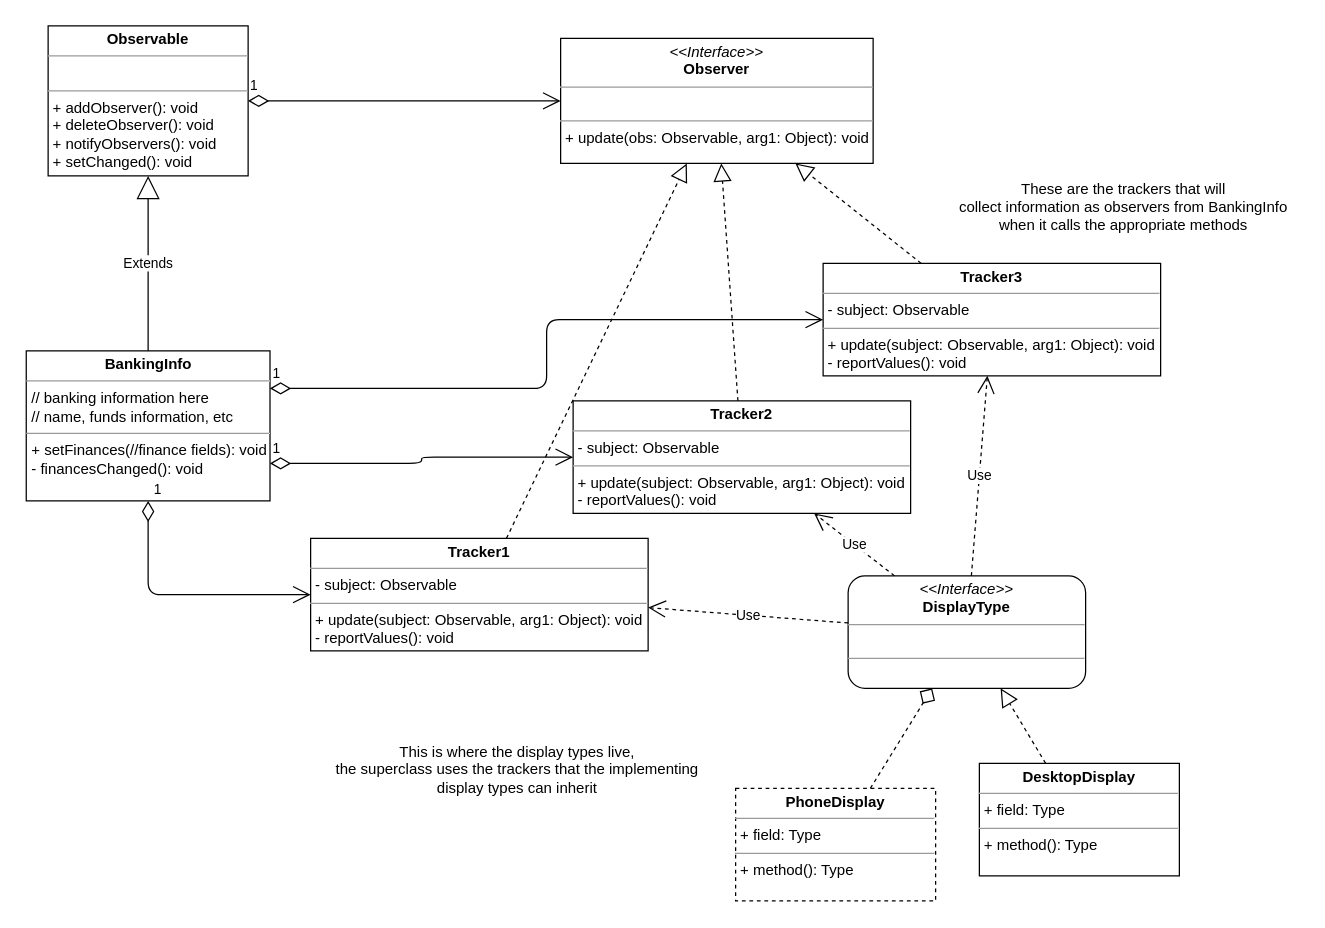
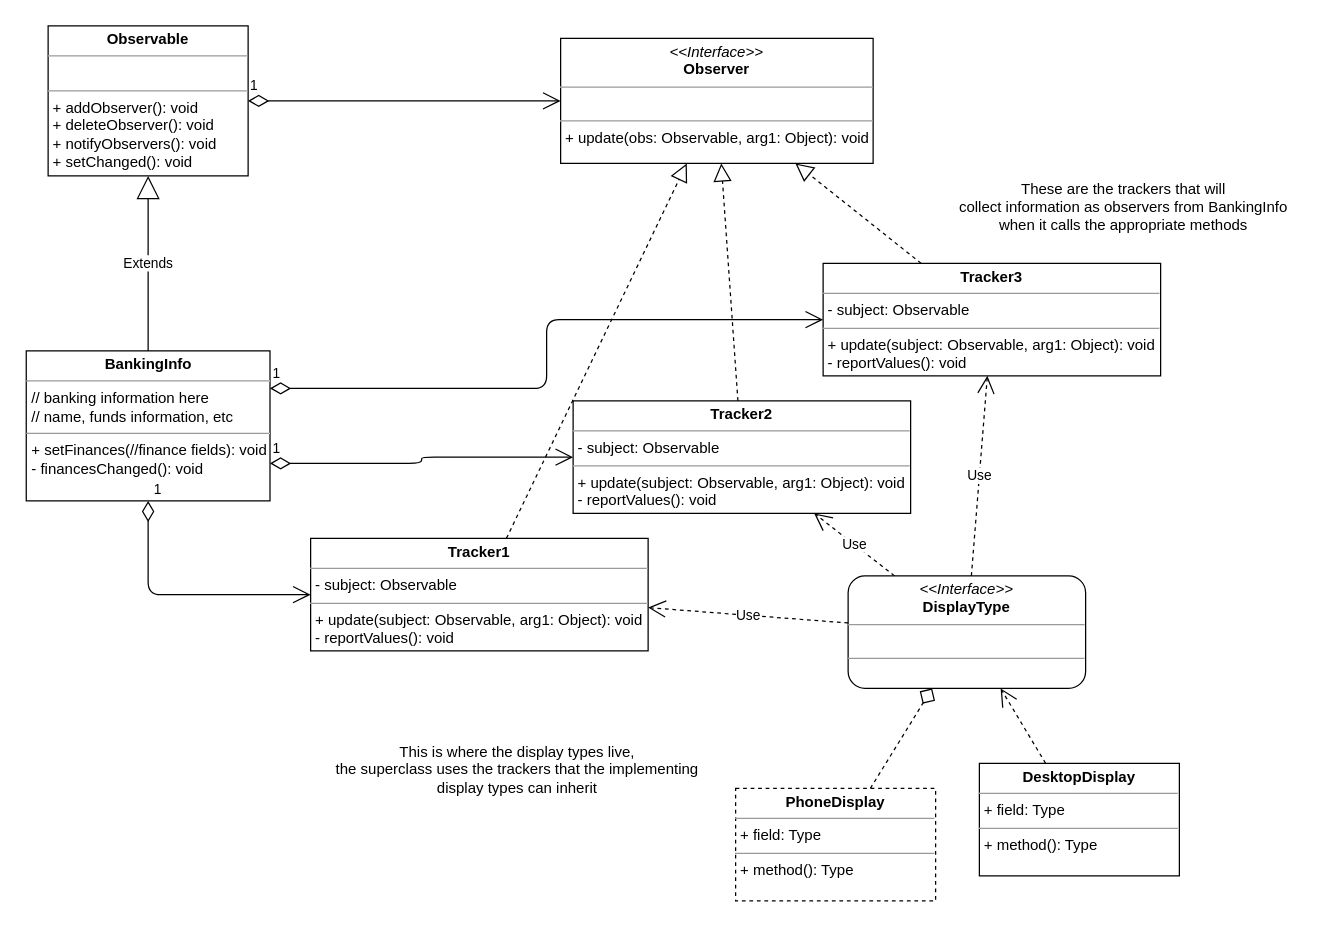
edge "DesktopDisplay + field: Type + method(): Type" -> "<<Interface>> DisplayType": arrowhead block -> open
